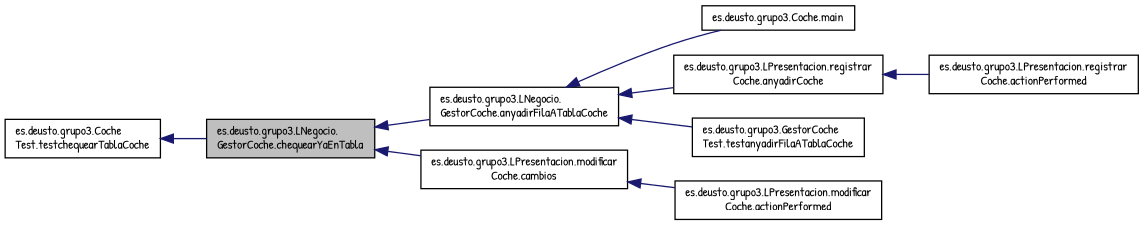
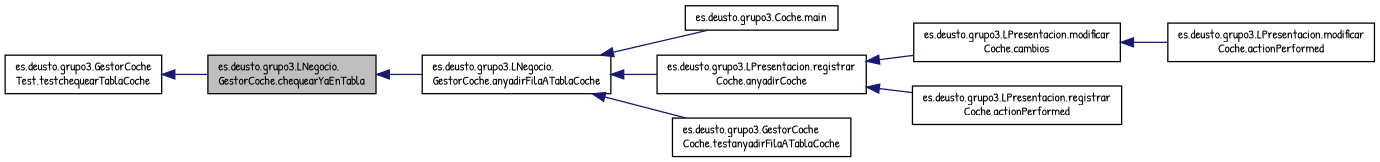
node "es.deusto.grupo3.GestorCoche Test.testanyadirFilaATablaCoche": label "es.deusto.grupo3.GestorCoche Test.testanyadirFilaATablaCoche" -> "es.deusto.grupo3.GestorCoche Coche.testanyadirFilaATablaCoche"
node "es.deusto.grupo3.Coche Test.testchequearTablaCoche": label "es.deusto.grupo3.Coche Test.testchequearTablaCoche" -> "es.deusto.grupo3.GestorCoche Test.testchequearTablaCoche"
edge "es.deusto.grupo3.LPresentacion.modificar Coche.cambios" -> "es.deusto.grupo3.LNegocio. GestorCoche.chequearYaEnTabla": now "es.deusto.grupo3.LPresentacion.modificar Coche.cambios" -> "es.deusto.grupo3.LPresentacion.registrar Coche.anyadirCoche"
